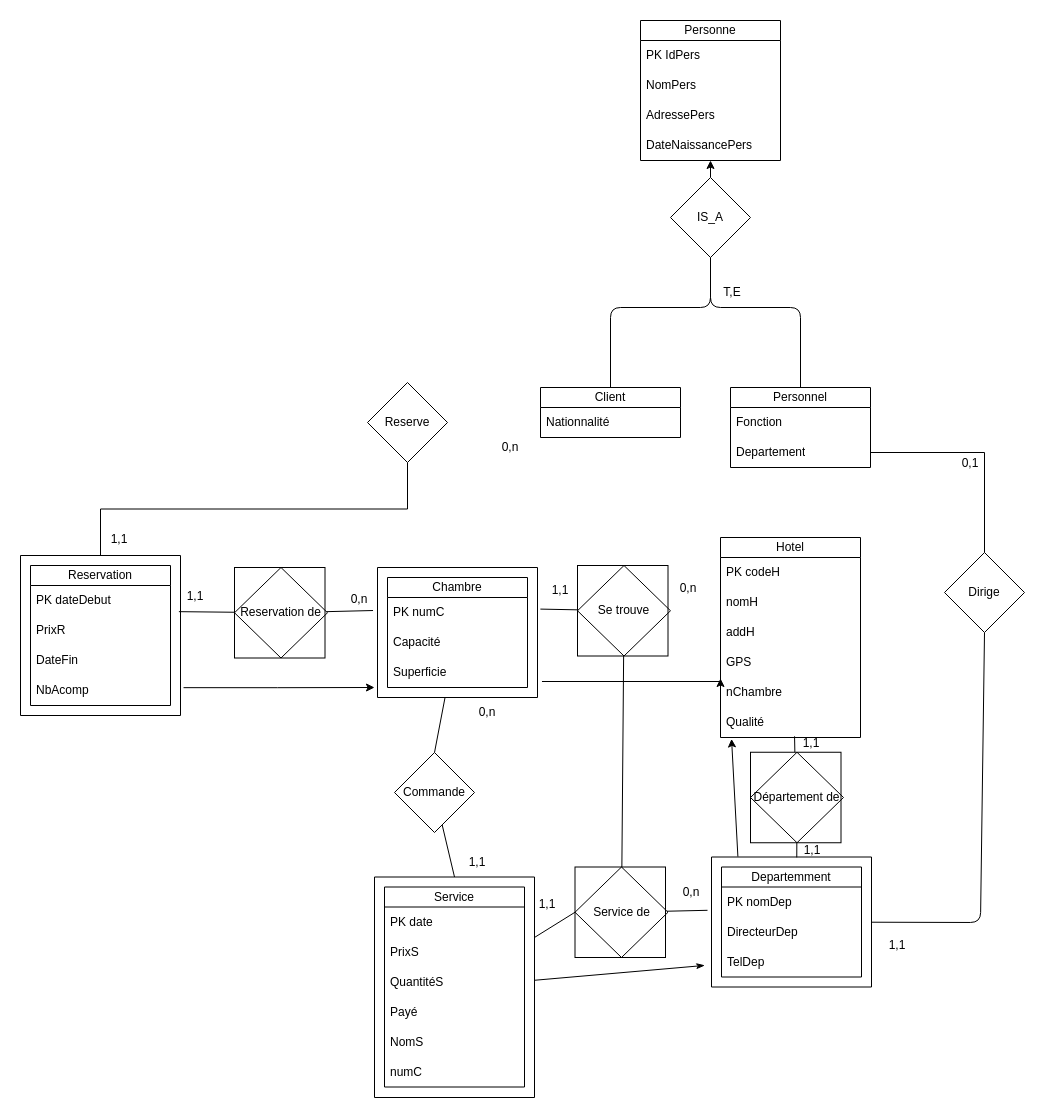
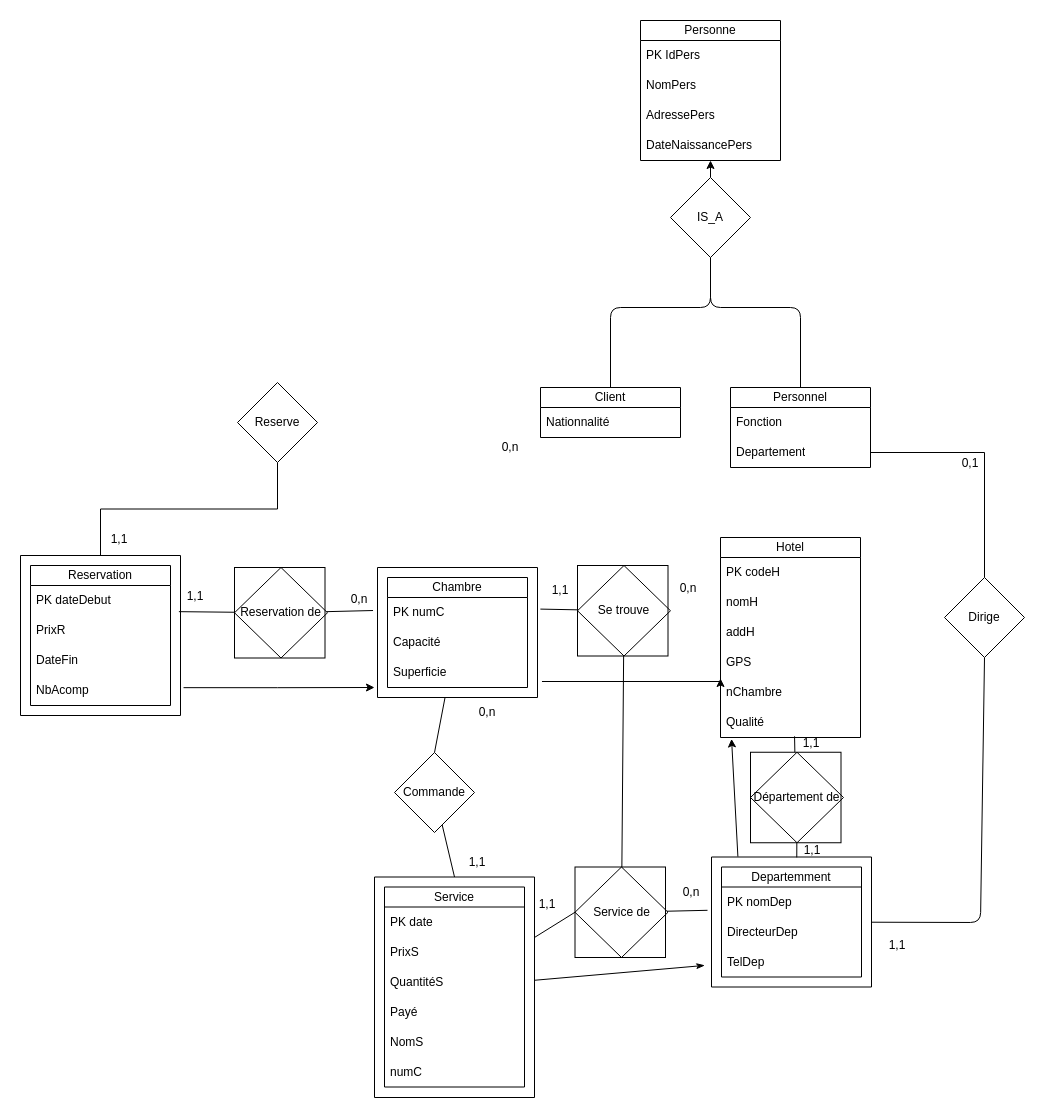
node "T,E": removed
node "Reserve": moved (408, 423) -> (278, 423)
node "Dirige": moved (985, 593) -> (985, 618)
